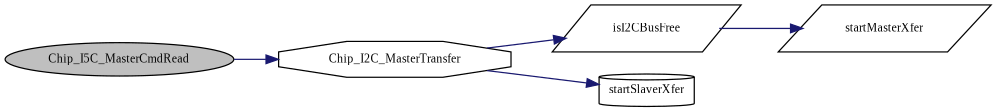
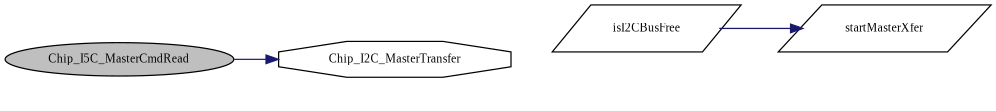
edge "Chip_I2C_MasterTransfer" -> "isI2CBusFree": removed
node "startSlaverXfer": removed
